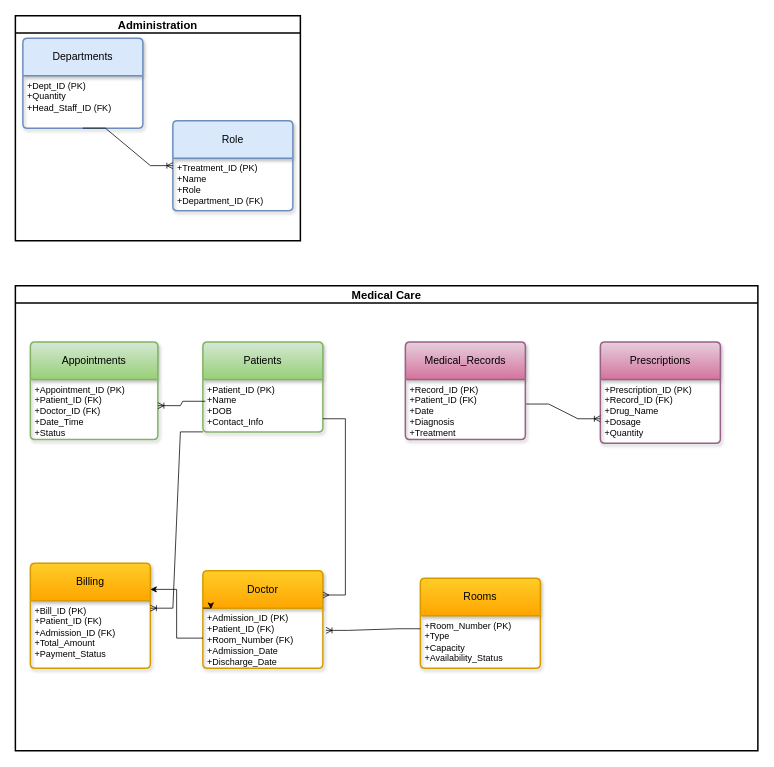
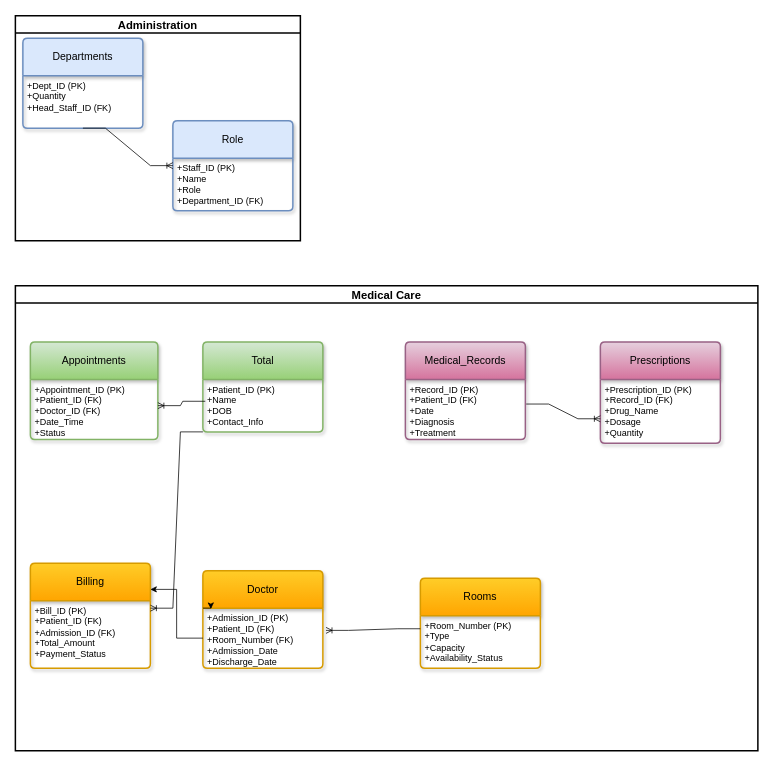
node "+Treatment_ID (PK) +Name +Role +Department_ID (FK)": label "+Treatment_ID (PK) +Name +Role +Department_ID (FK)" -> "+Staff_ID (PK) +Name +Role +Department_ID (FK)"
node "Patients": label "Patients" -> "Total"
edge "+Patient_ID (PK) +Name +DOB +Contact_Info" -> "Doctor": removed
